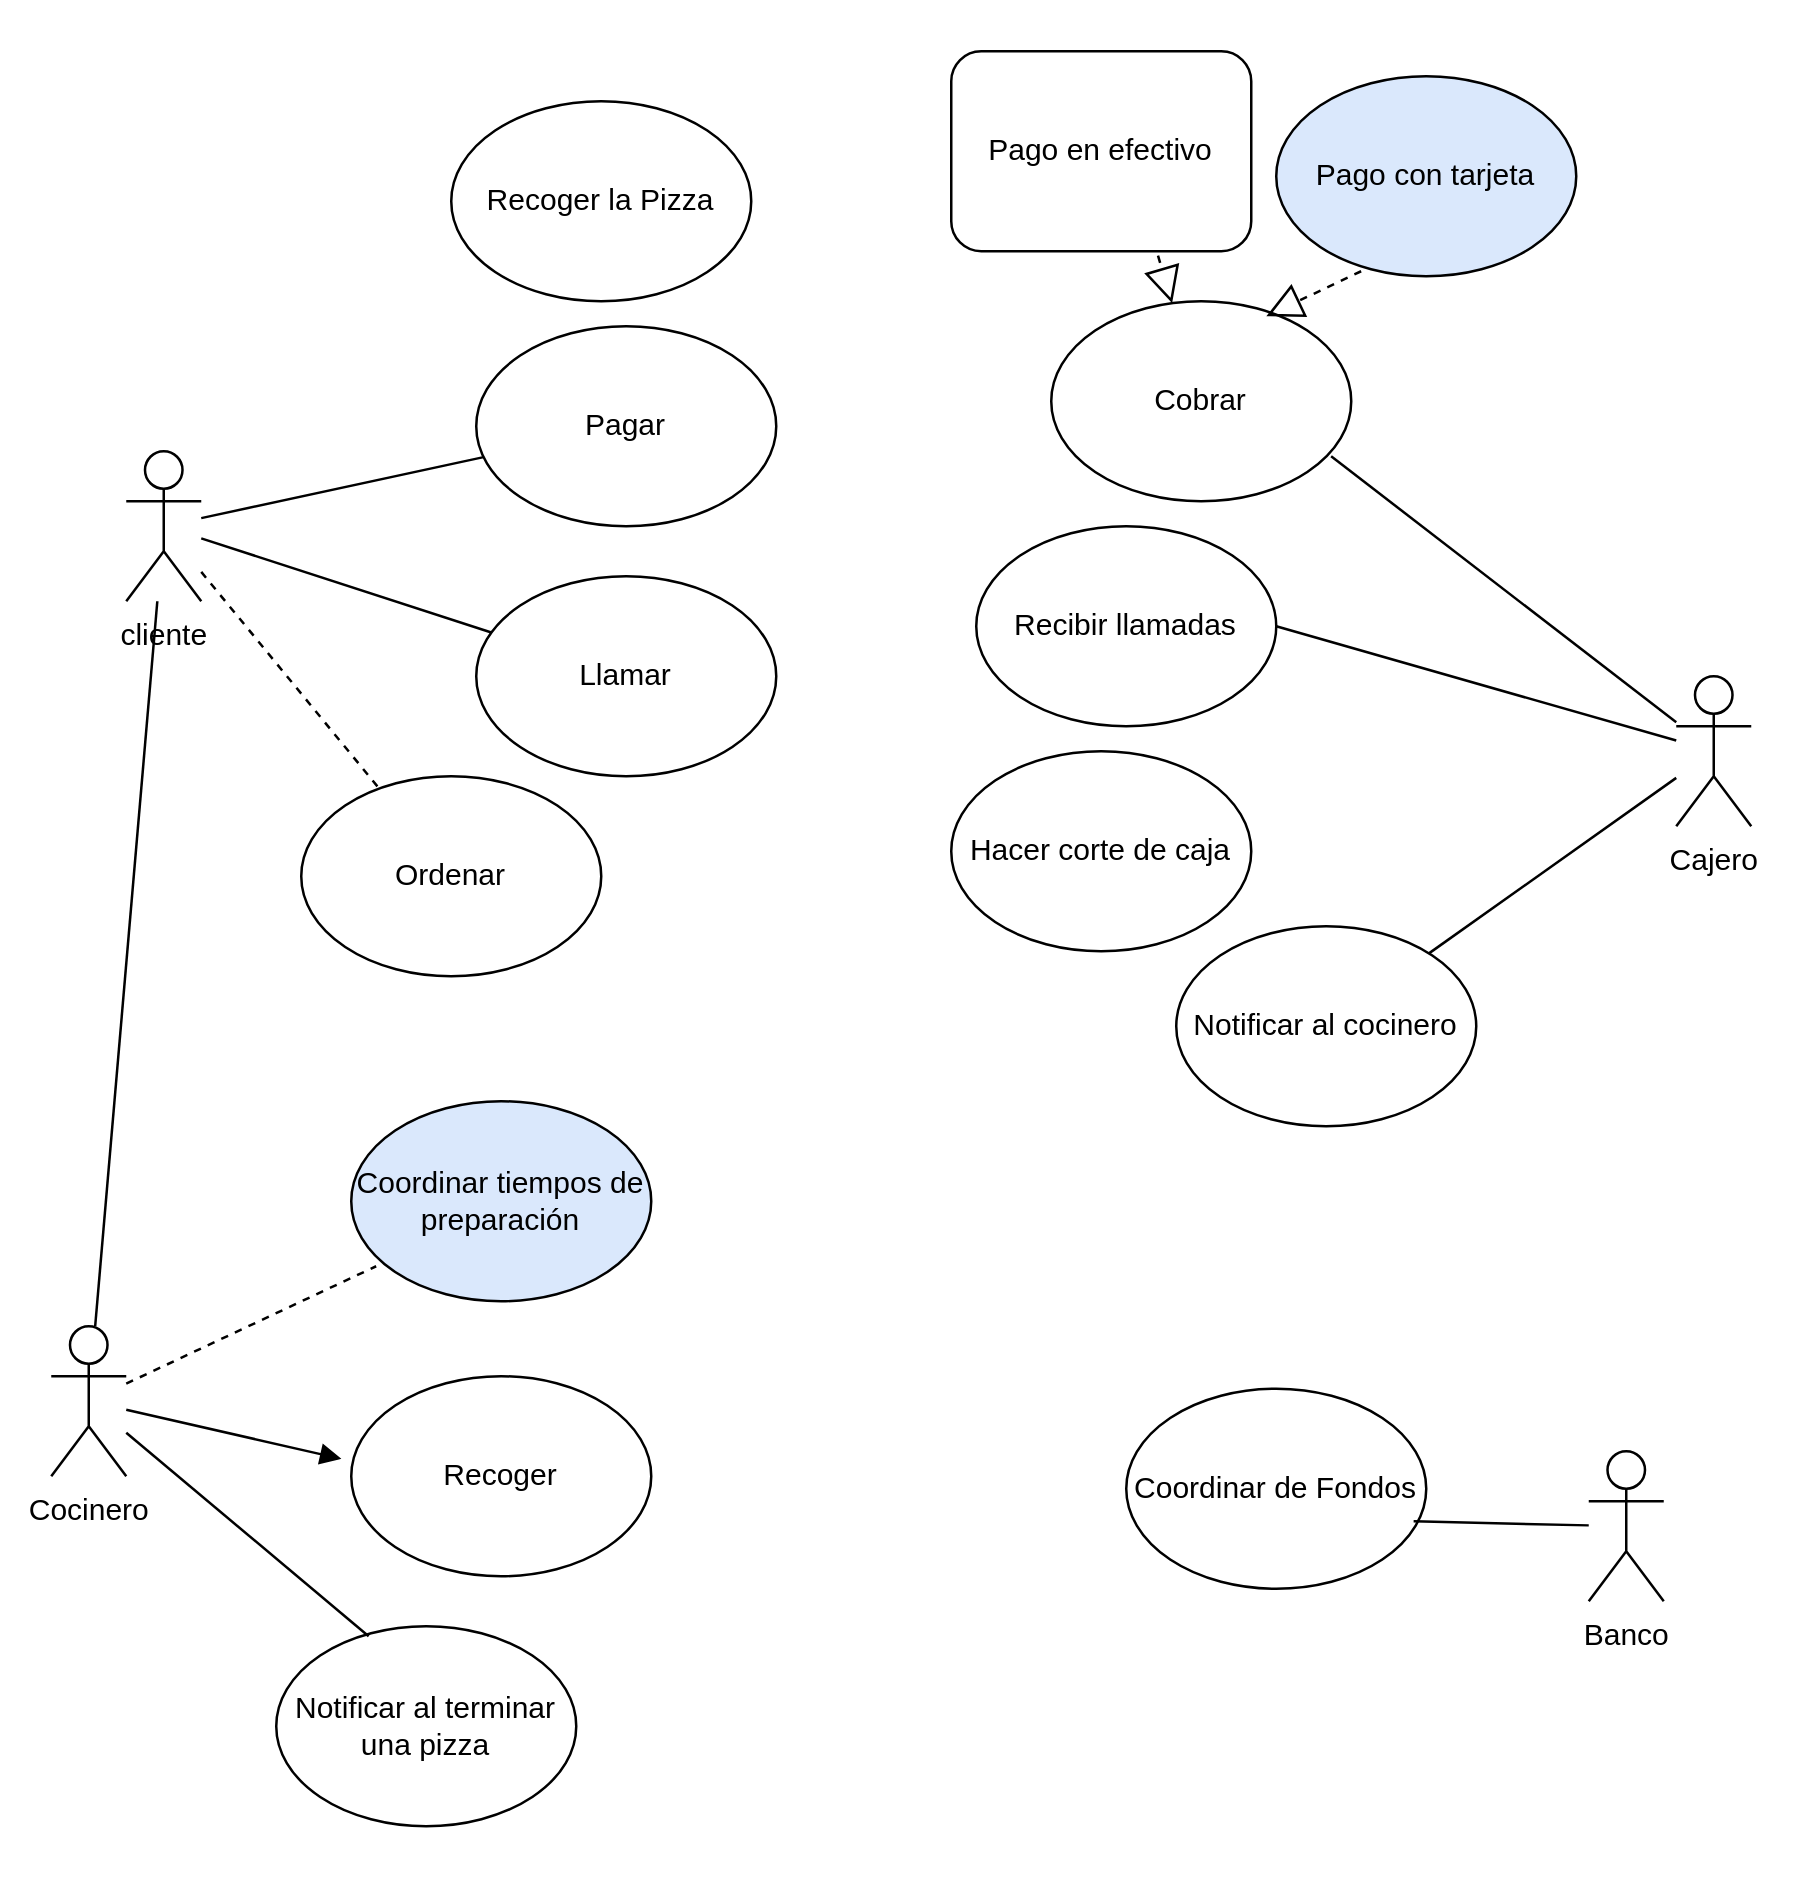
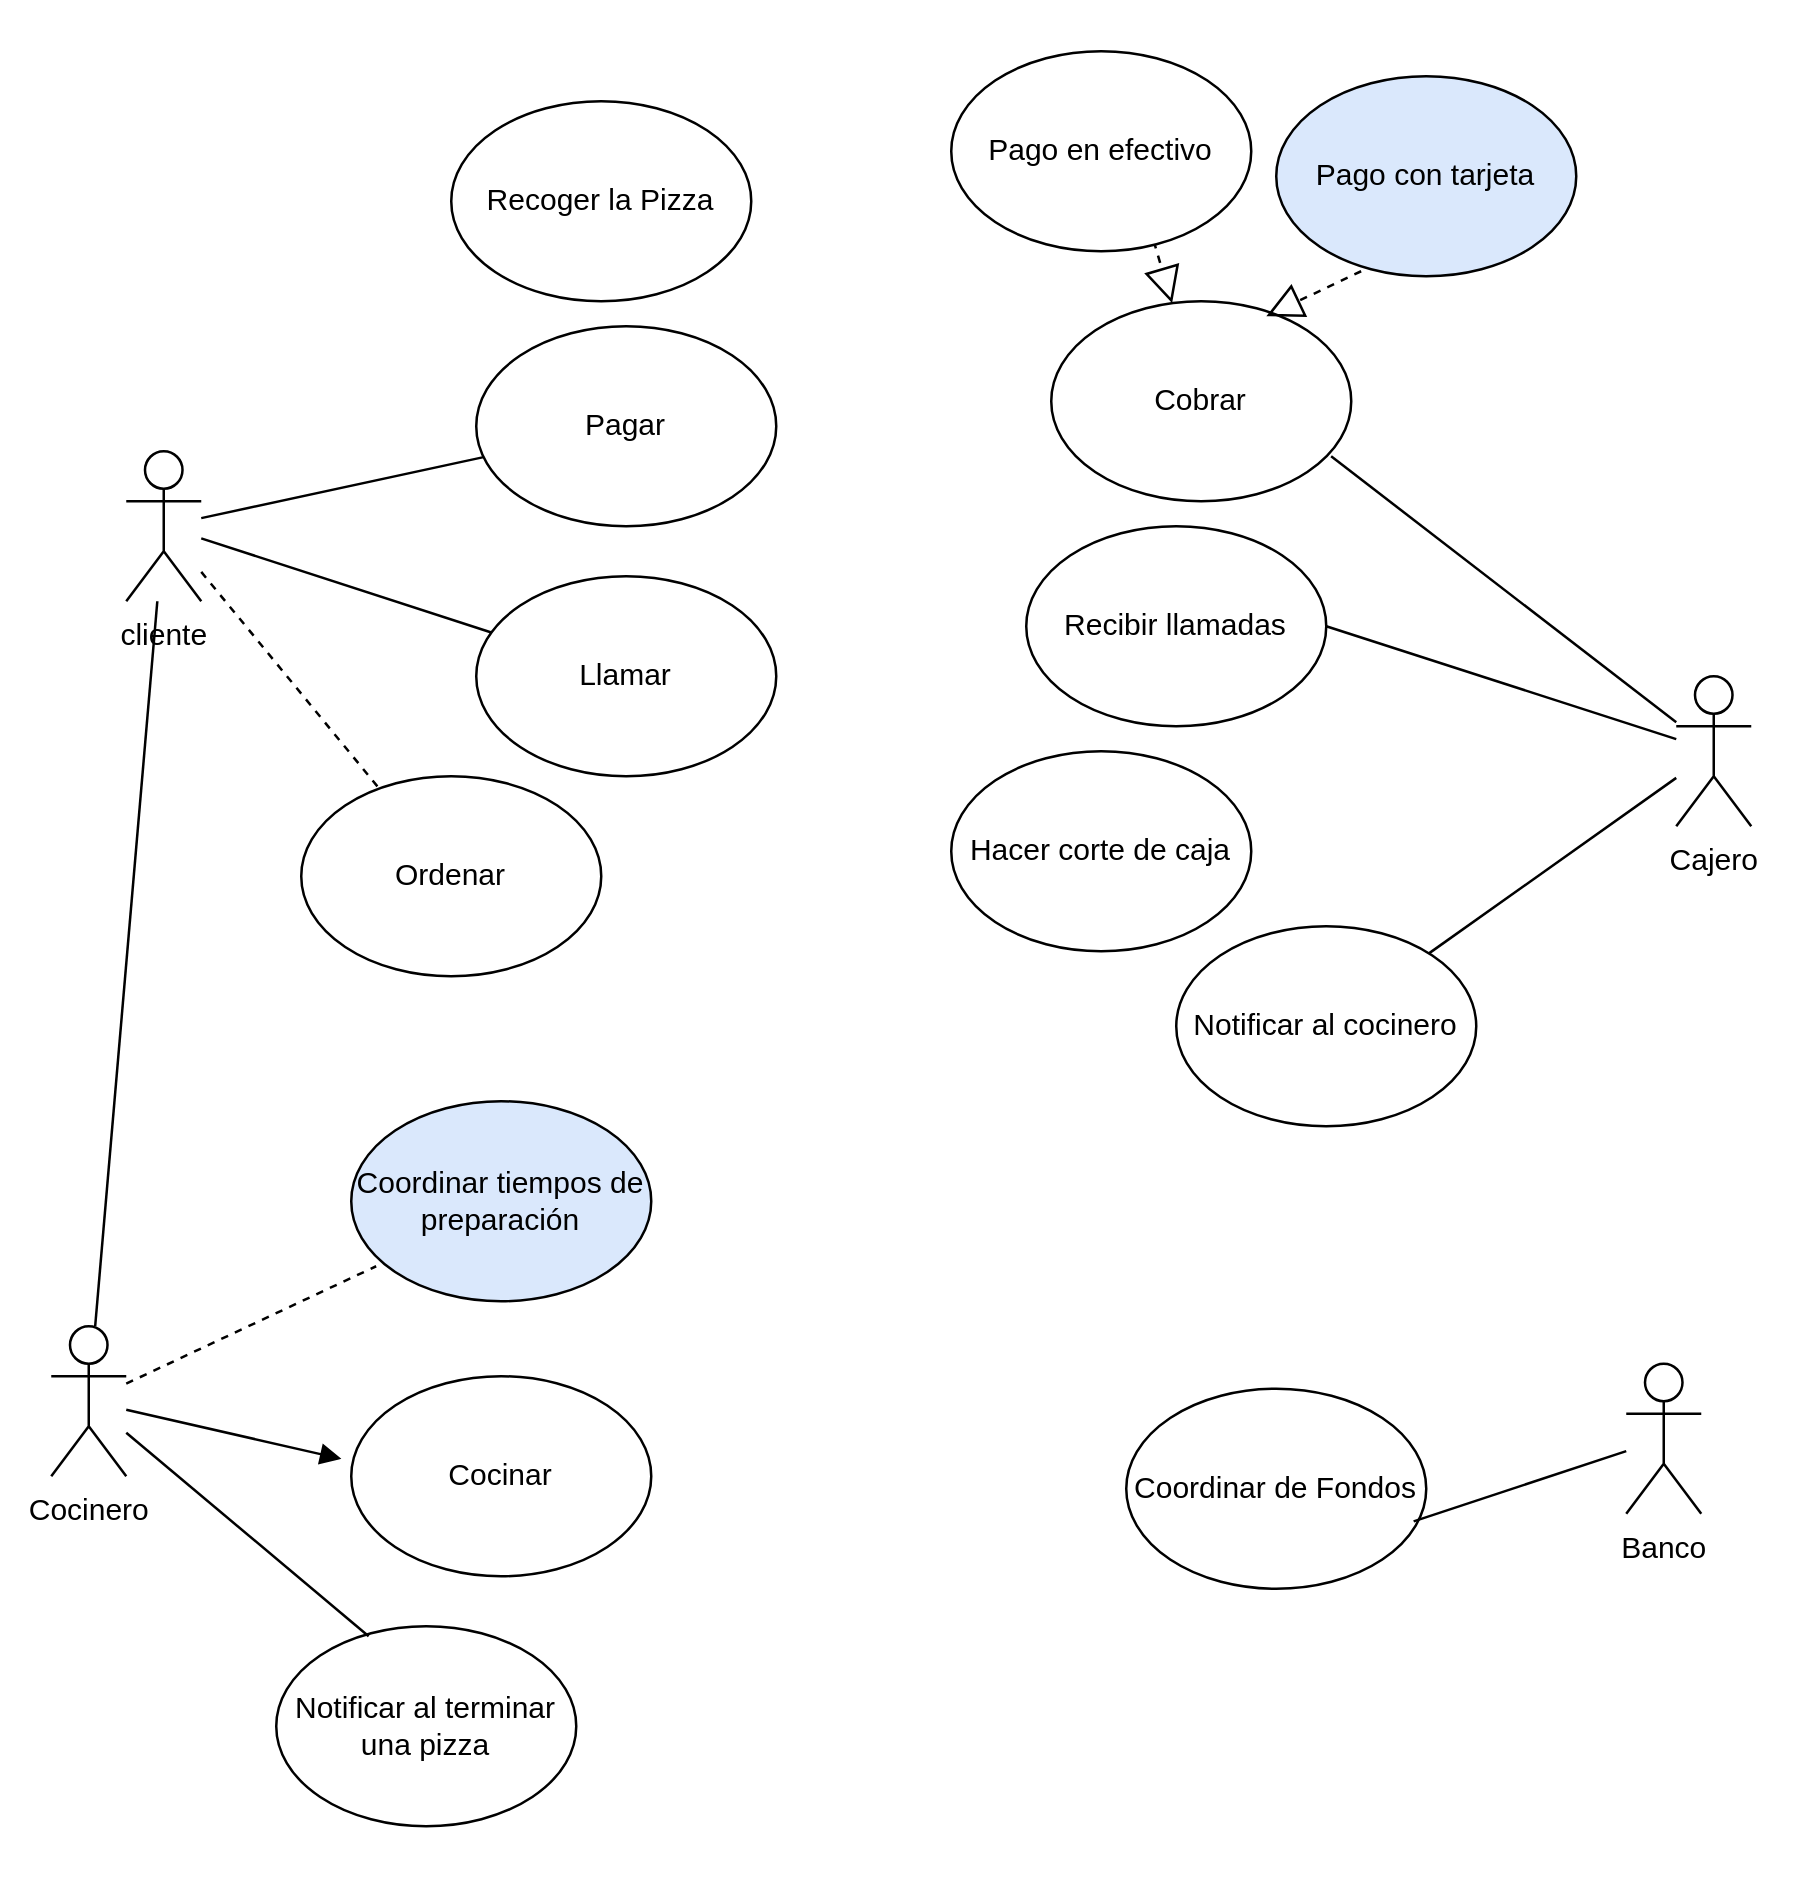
node "Pago en efectivo": shape rounded rectangle -> ellipse
node "Recibir llamadas": moved (1126, 626) -> (1176, 626)
node "Recoger": label "Recoger" -> "Cocinar"
node "Banco": moved (1626, 1526) -> (1664, 1439)
